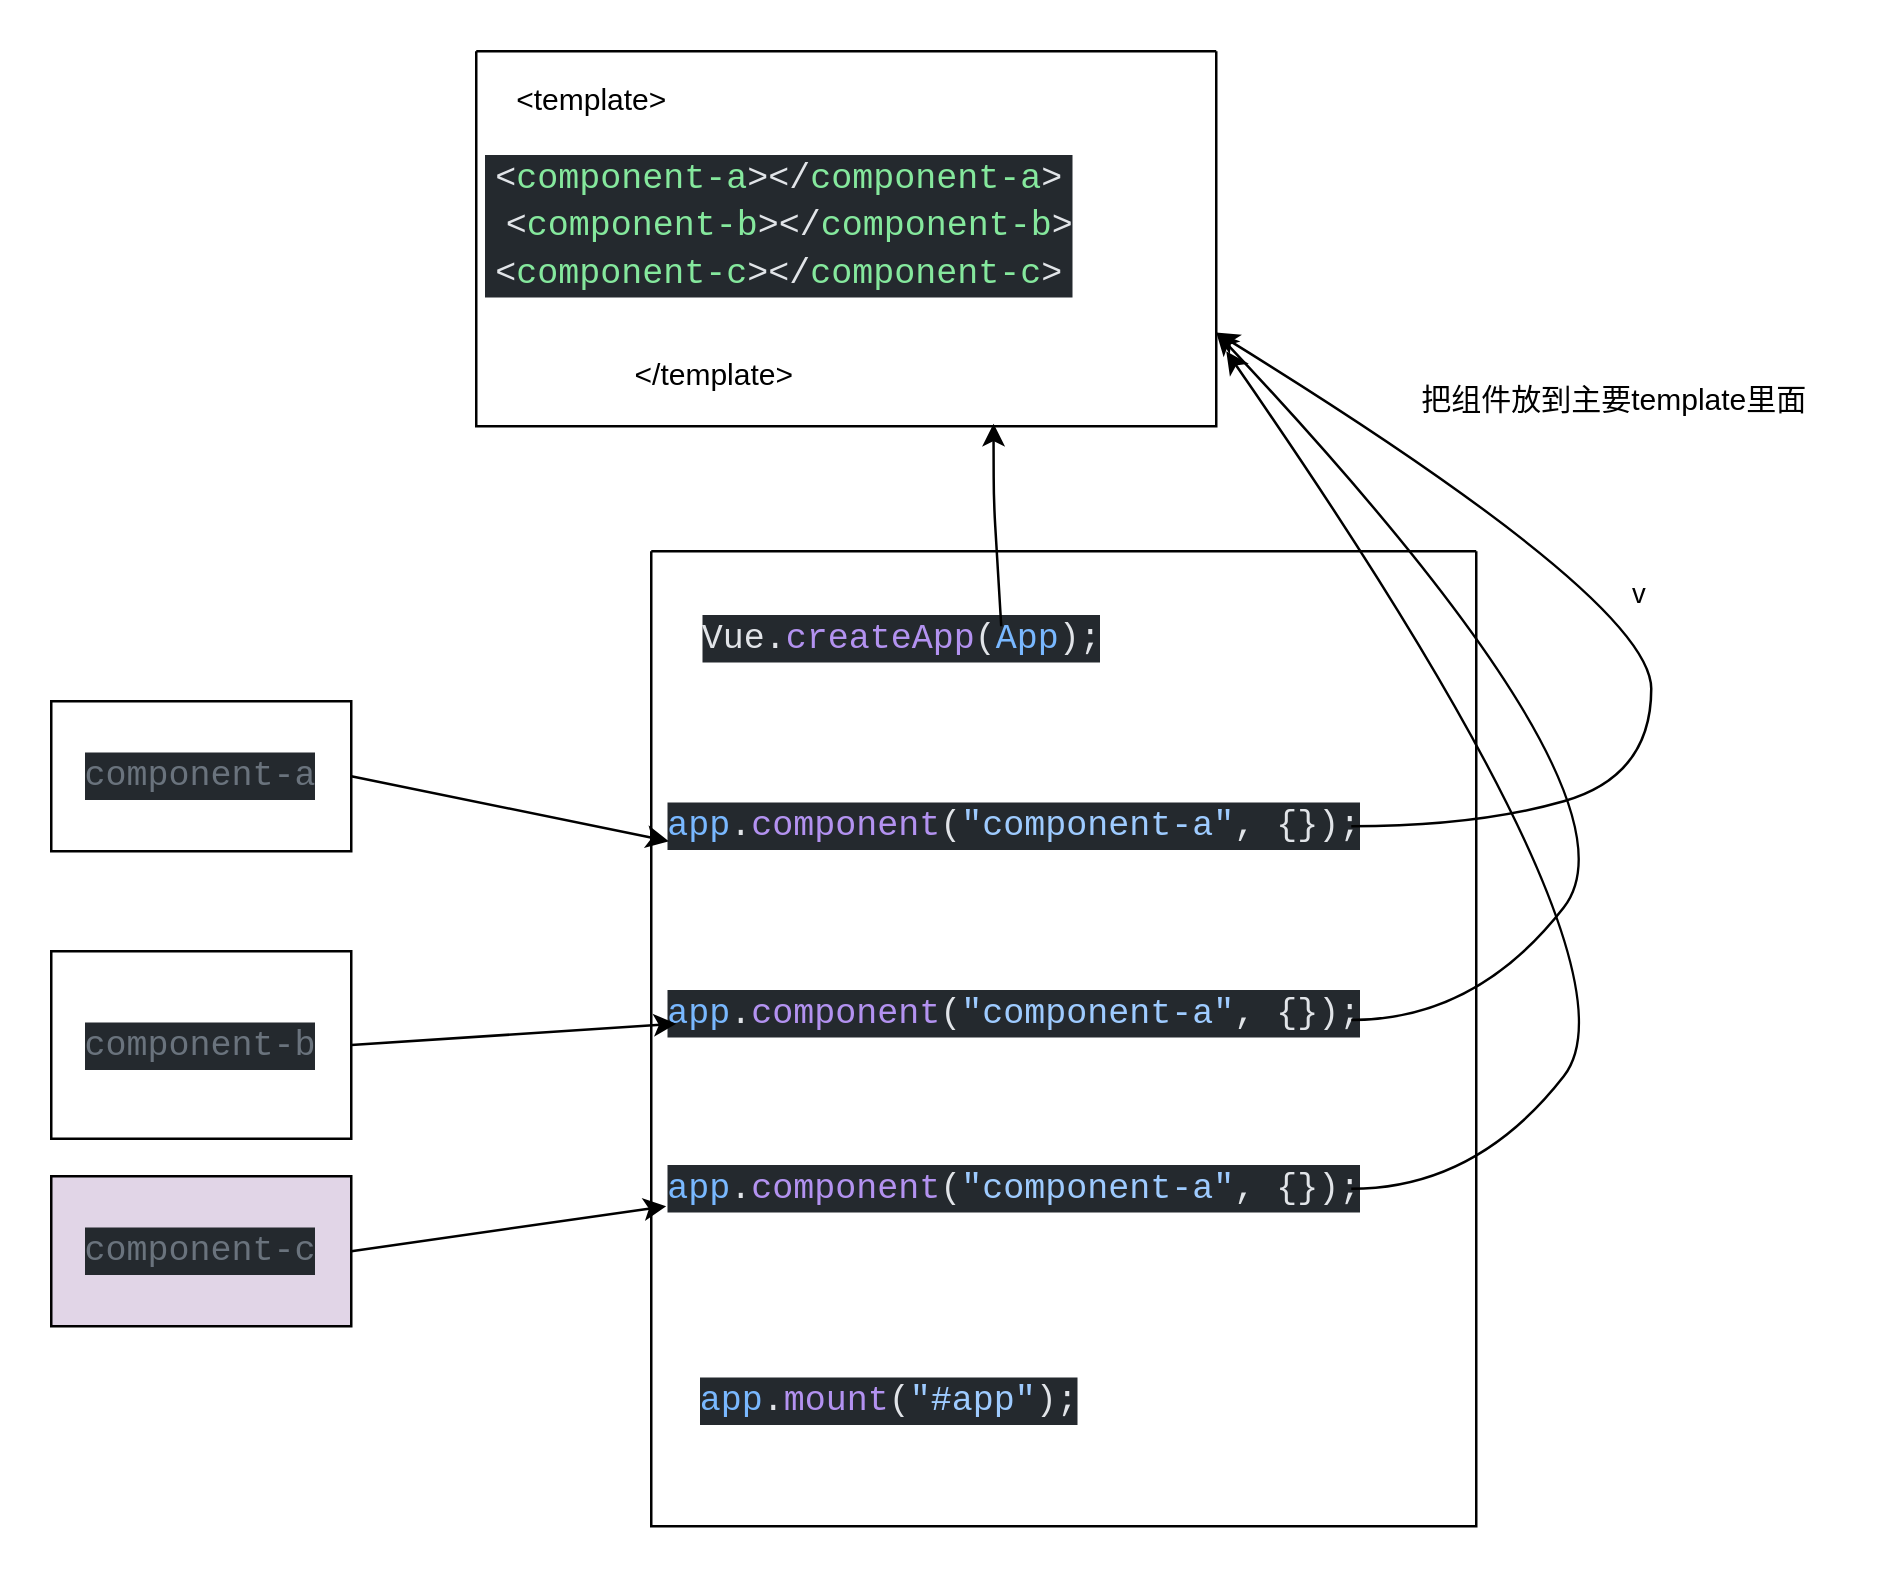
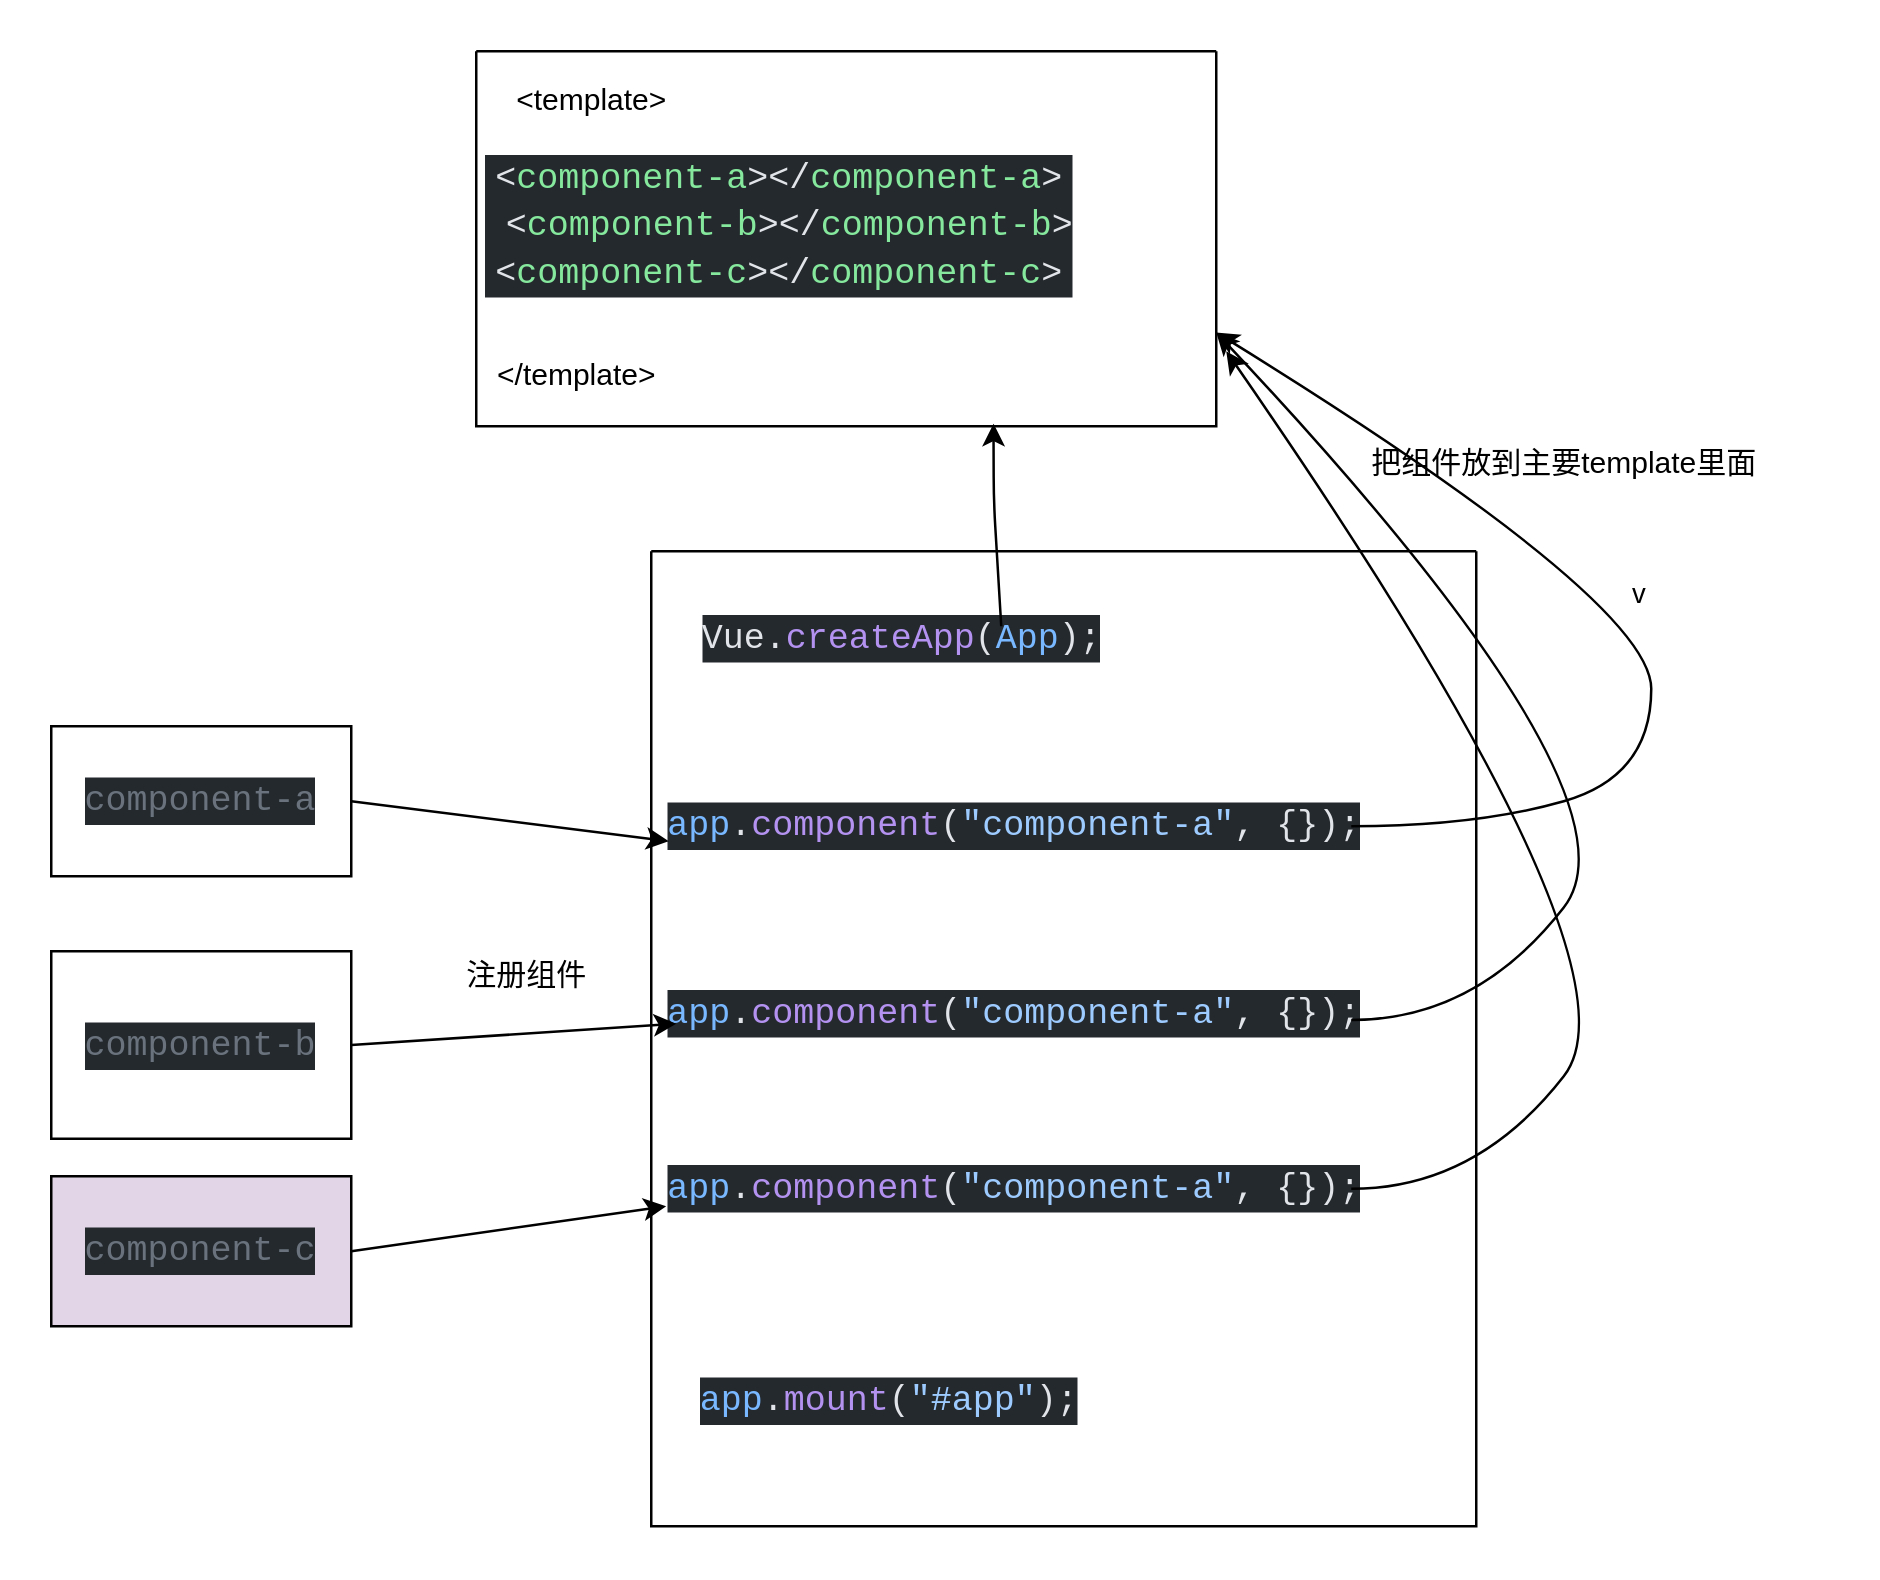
node "</template>": moved (714, 376) -> (576, 376)
node "把组件放到主要template里面": moved (1614, 401) -> (1564, 464)
node "component-a": moved (201, 776) -> (201, 801)
node "注册组件": added
